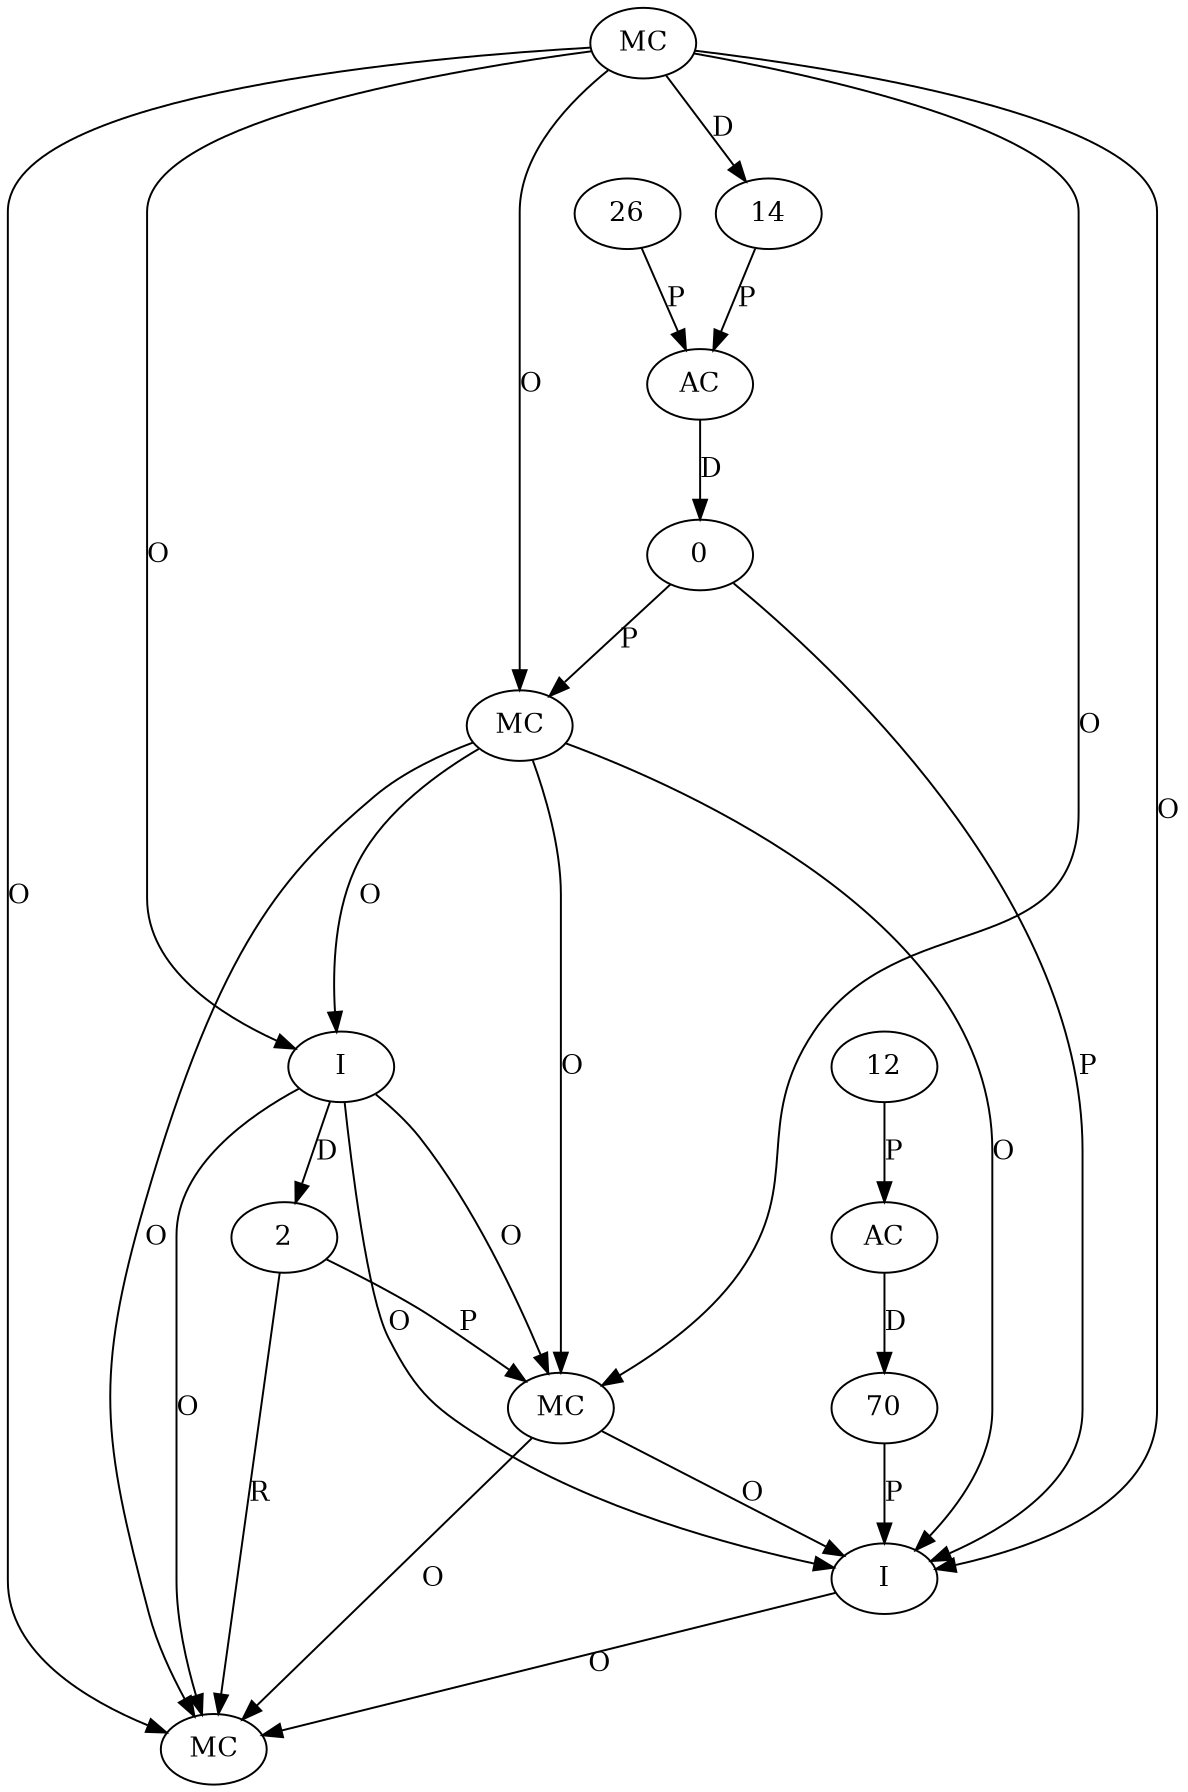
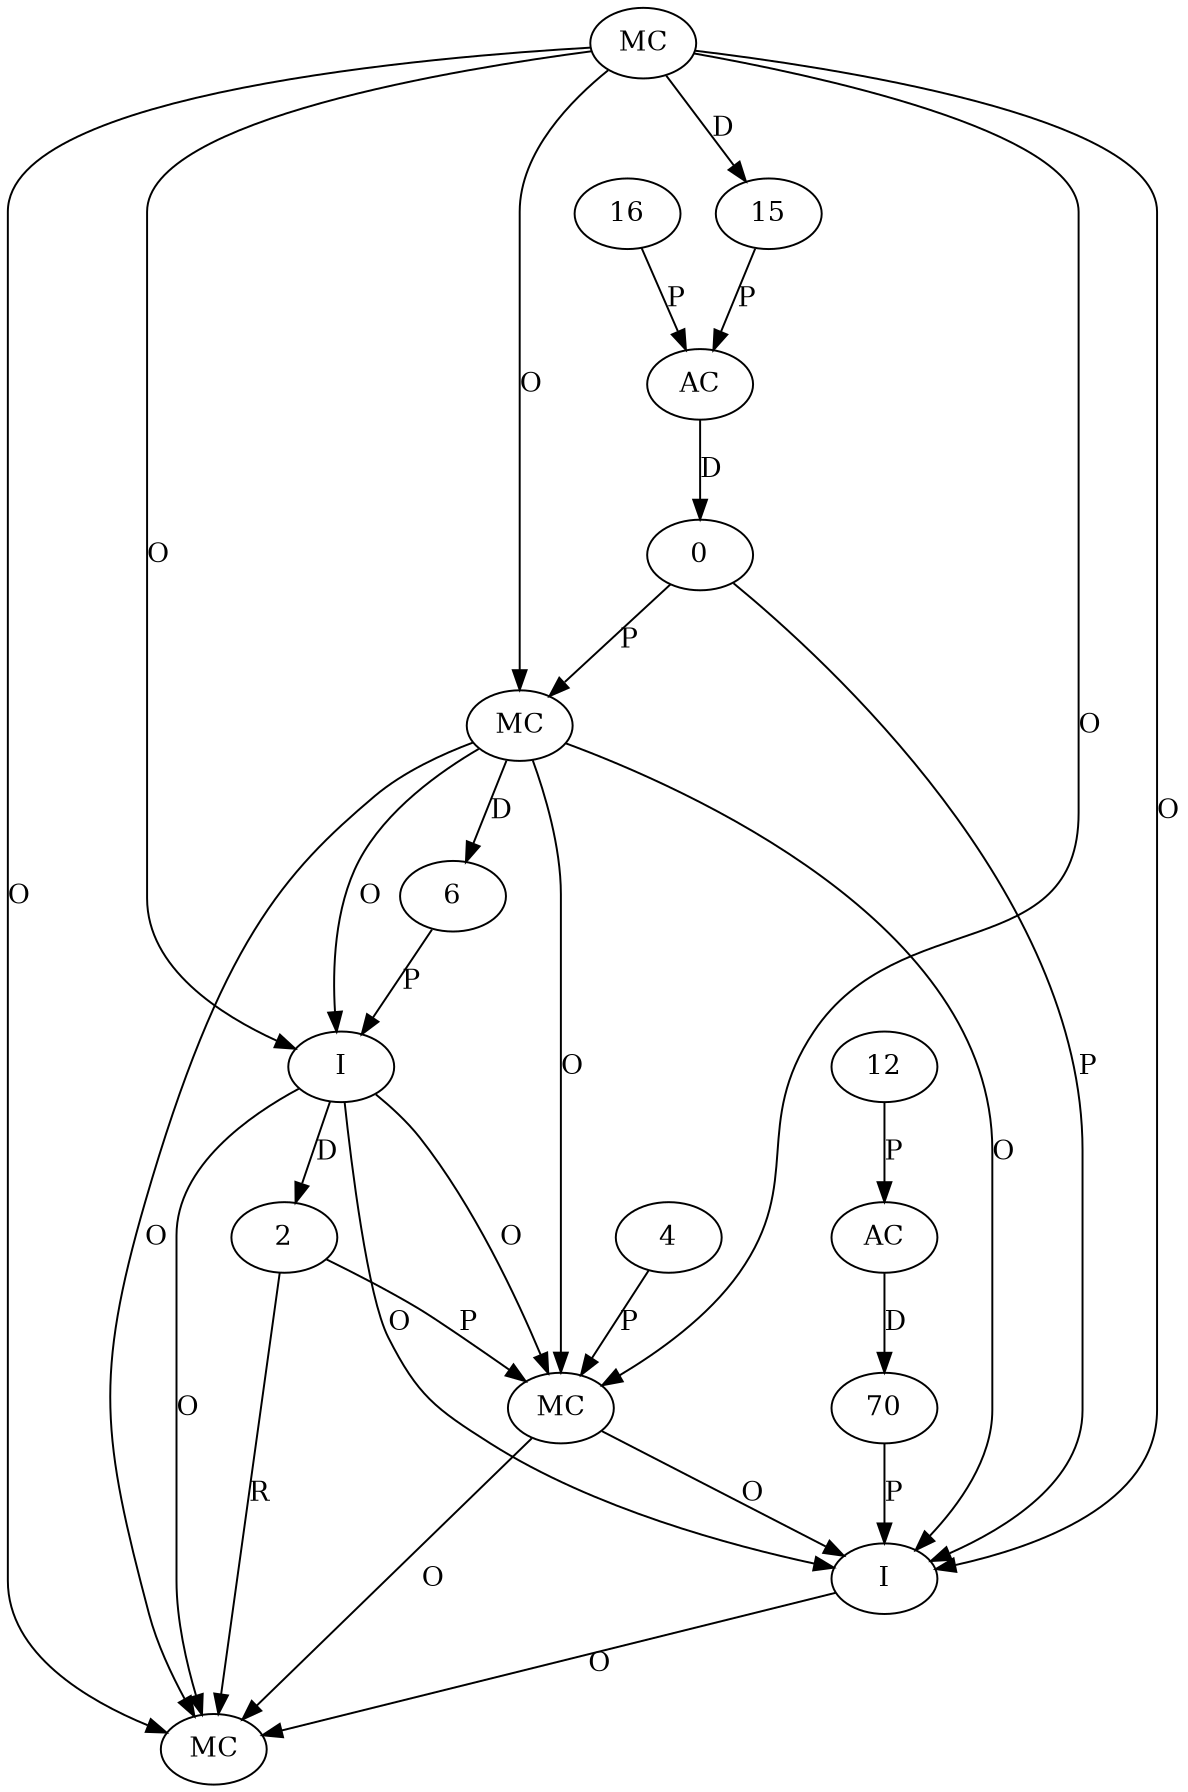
node "26": label "26" -> "16"
node "14": label "14" -> "15"
node "6": added
node "4": added
